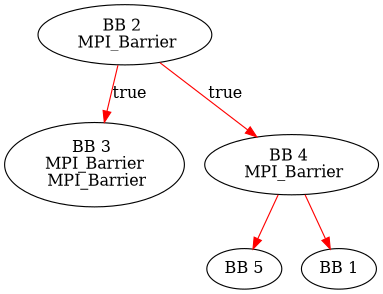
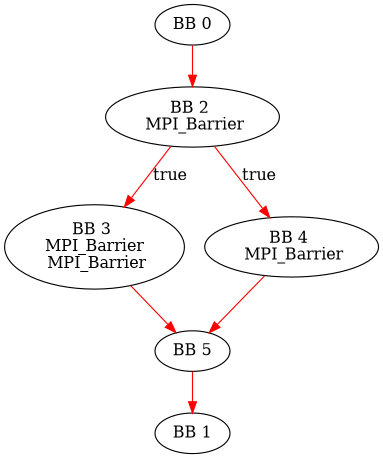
node "BB 0": added
edge "BB 4 MPI_Barrier" -> "BB 1": now "BB 5" -> "BB 1"
edge "BB 3 MPI_Barrier MPI_Barrier" -> "BB 5": added
